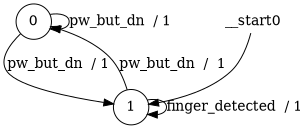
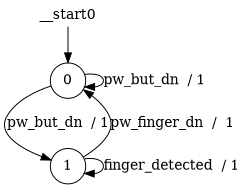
edge "1" -> "0": label "pw_but_dn  /  1" -> "pw_finger_dn  /  1"
edge "__start0" -> "1": now "__start0" -> "0"
